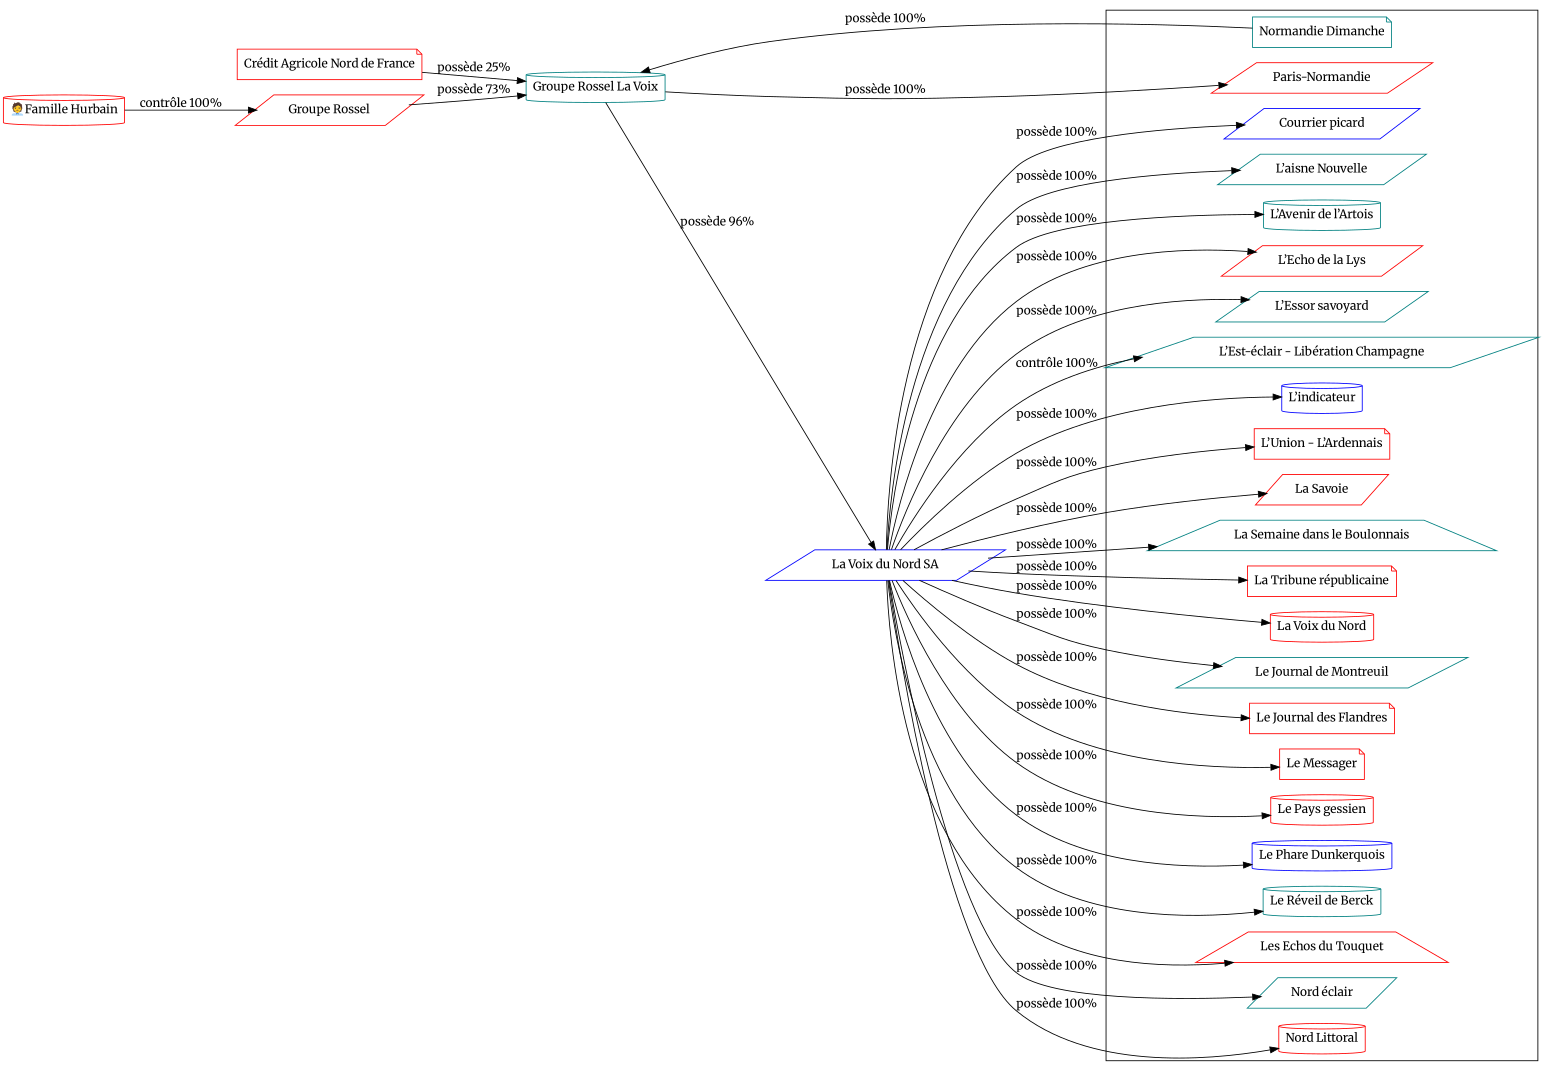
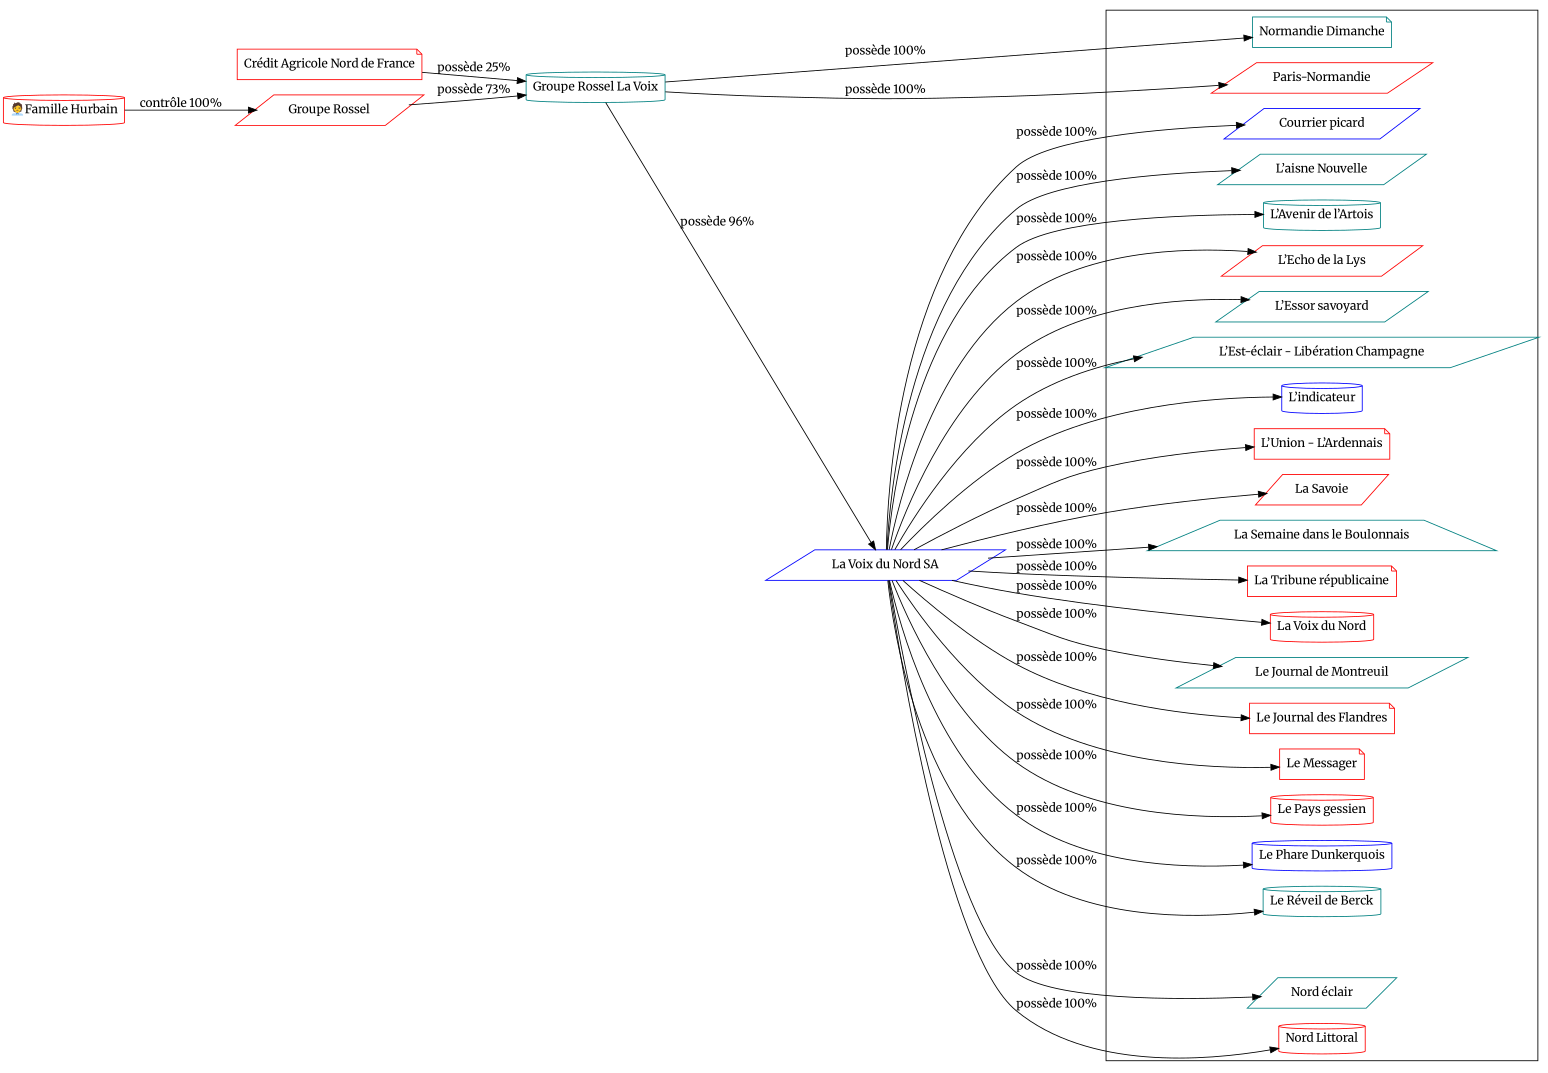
edge "Normandie Dimanche" -> "Groupe Rossel La Voix": reversed
edge "La Voix du Nord SA" -> "L’Est-éclair - Libération Champagne": label "contrôle 100%" -> "possède 100%"
node "Les Echos du Touquet": removed
